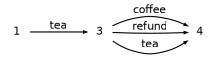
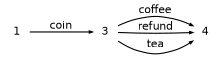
edge "1" -> "3": label "tea" -> "coin"
